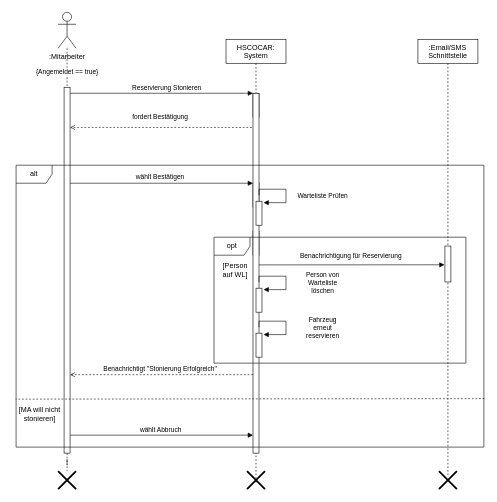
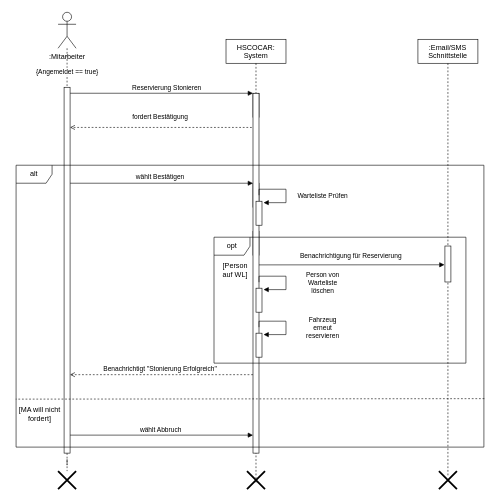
node "[MA will nicht stonieren]": label "[MA will nicht stonieren]" -> "[MA will nicht fordert]"
